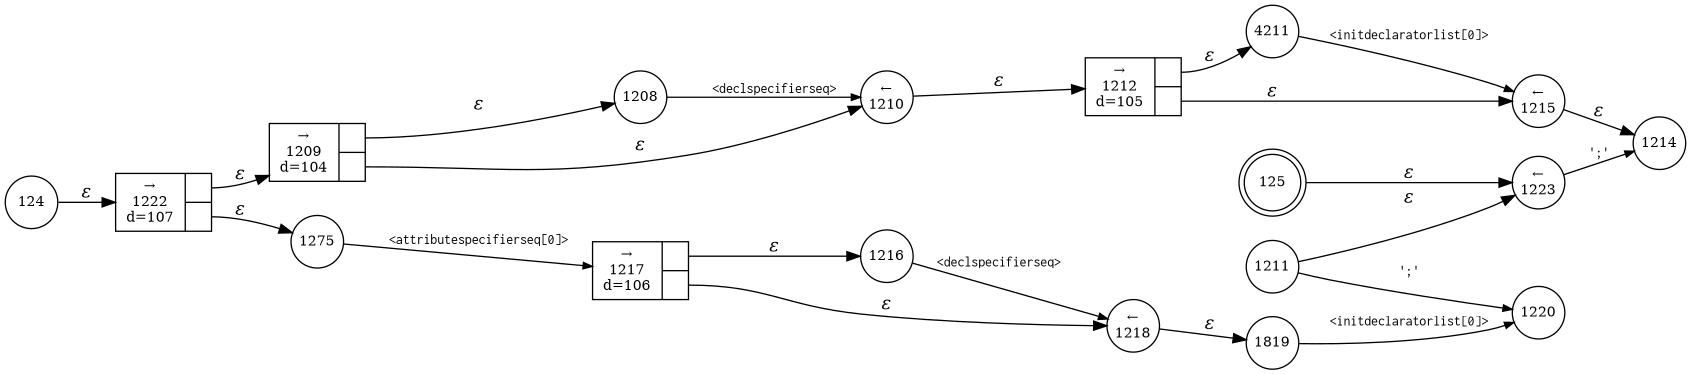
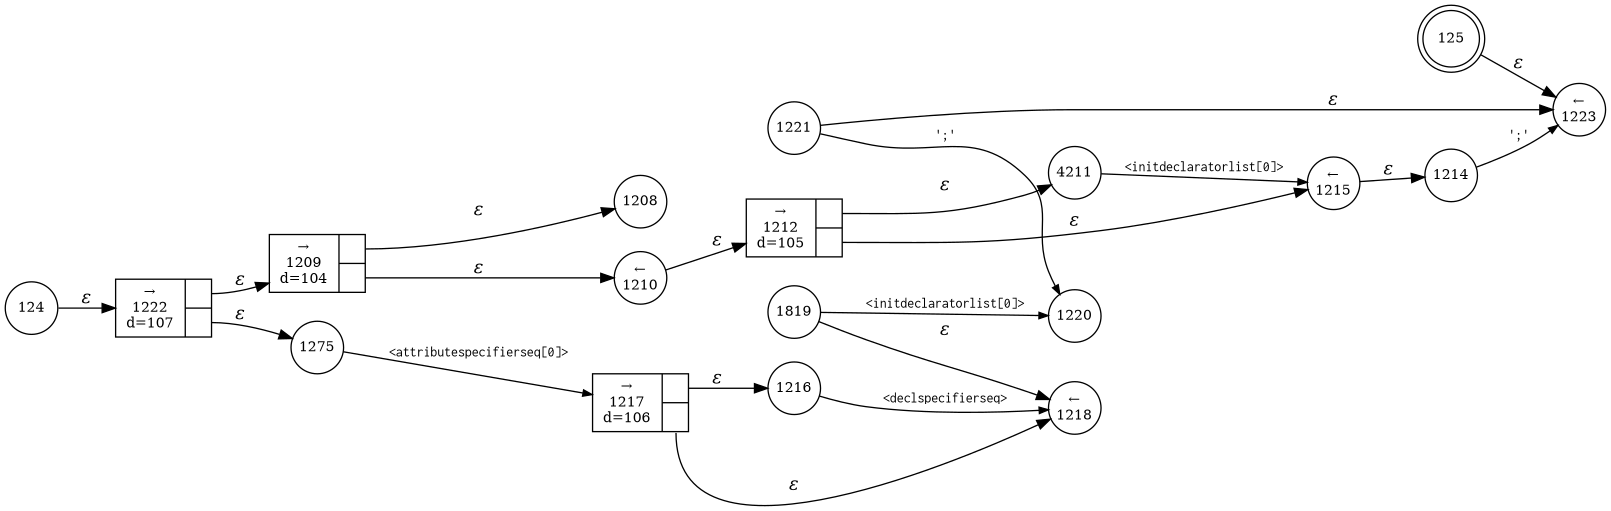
edge "1208" -> "← 1210": removed, label "<declspecifierseq>"
edge "← 1223" -> "1214": reversed
node "1211": label "1211" -> "1221"
edge "← 1218" -> "1819": reversed
